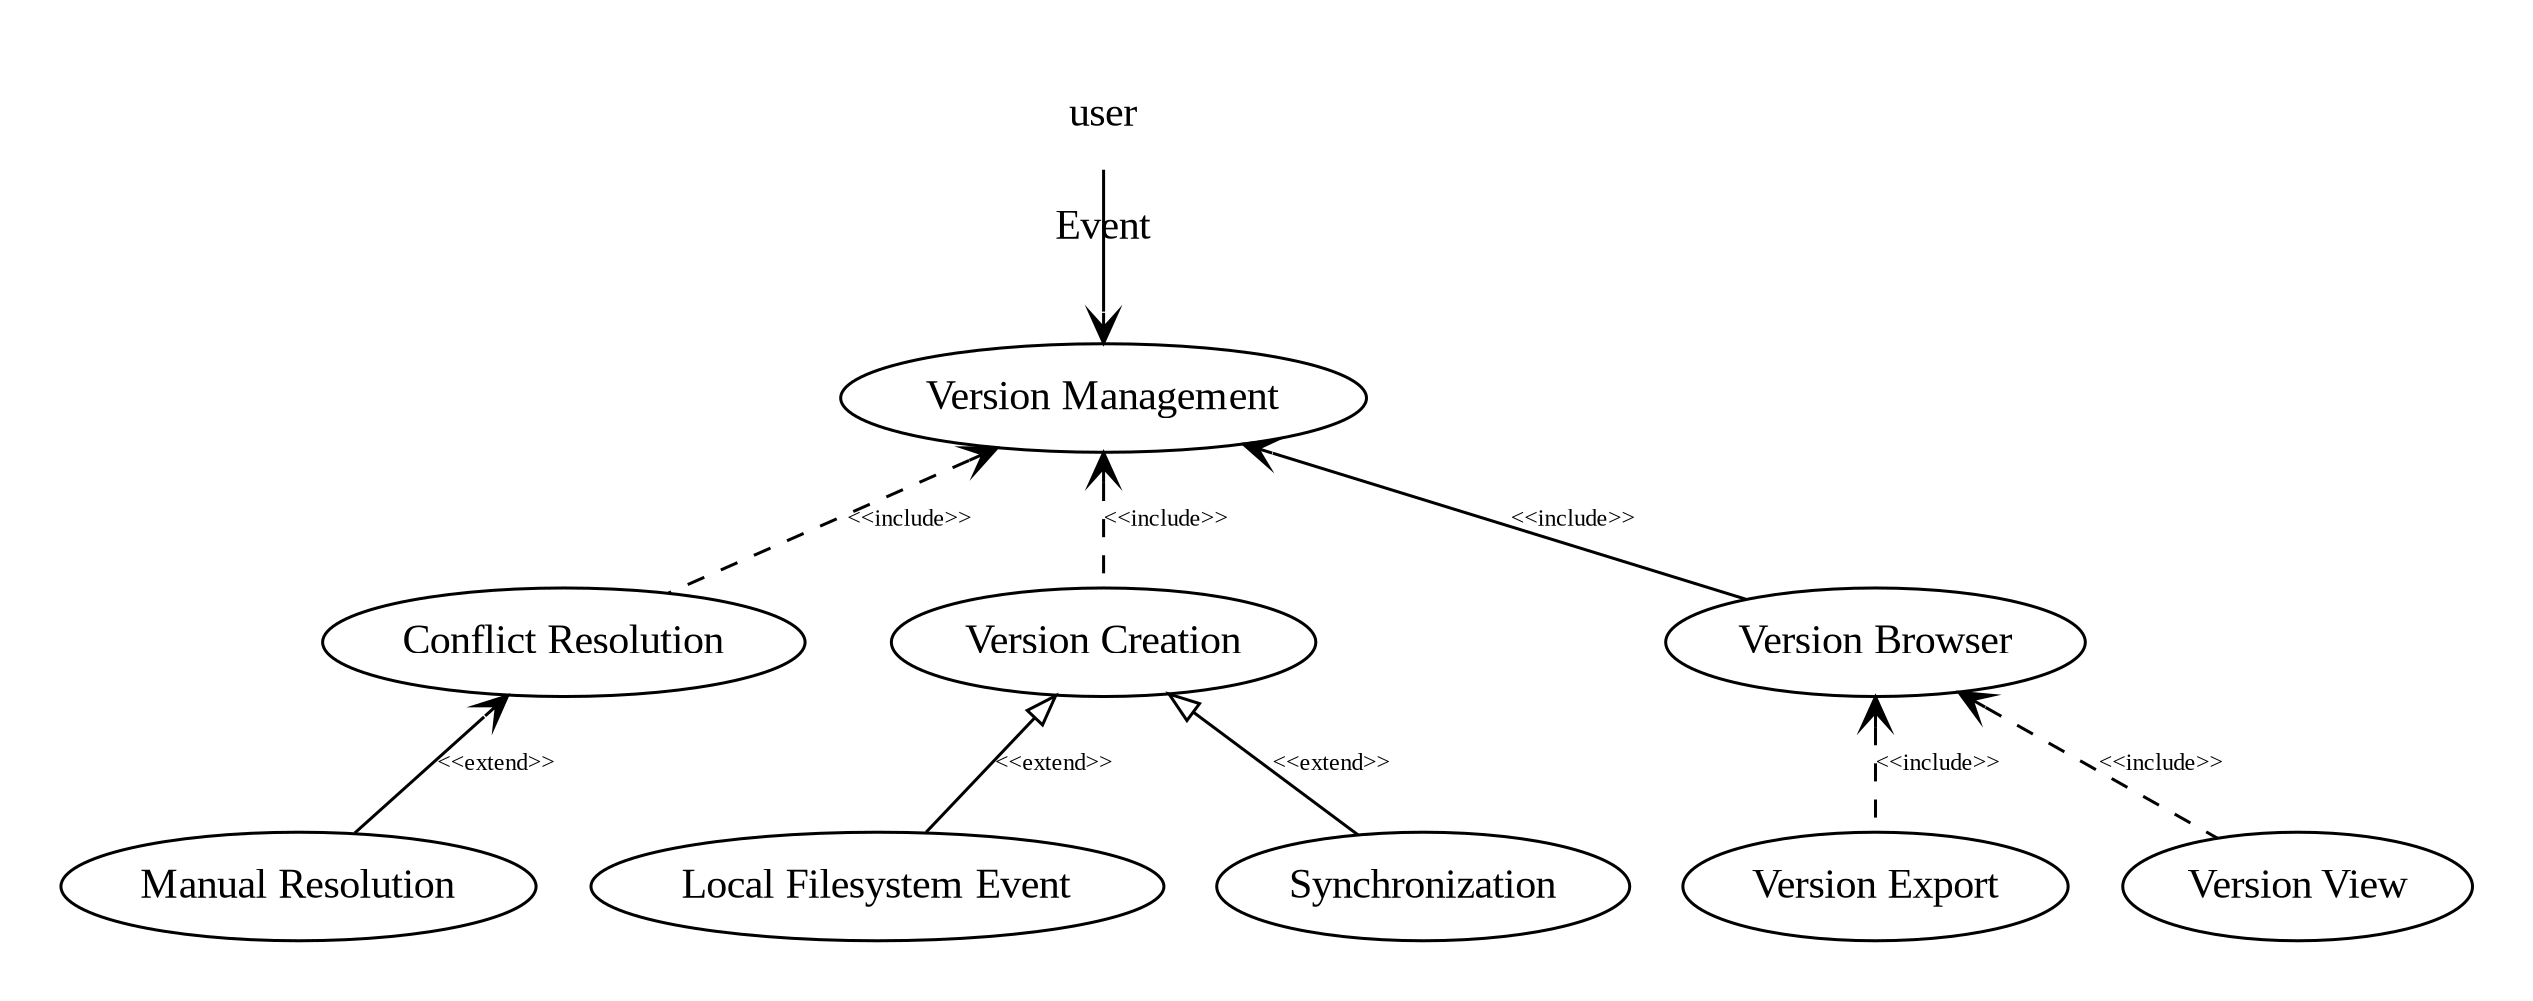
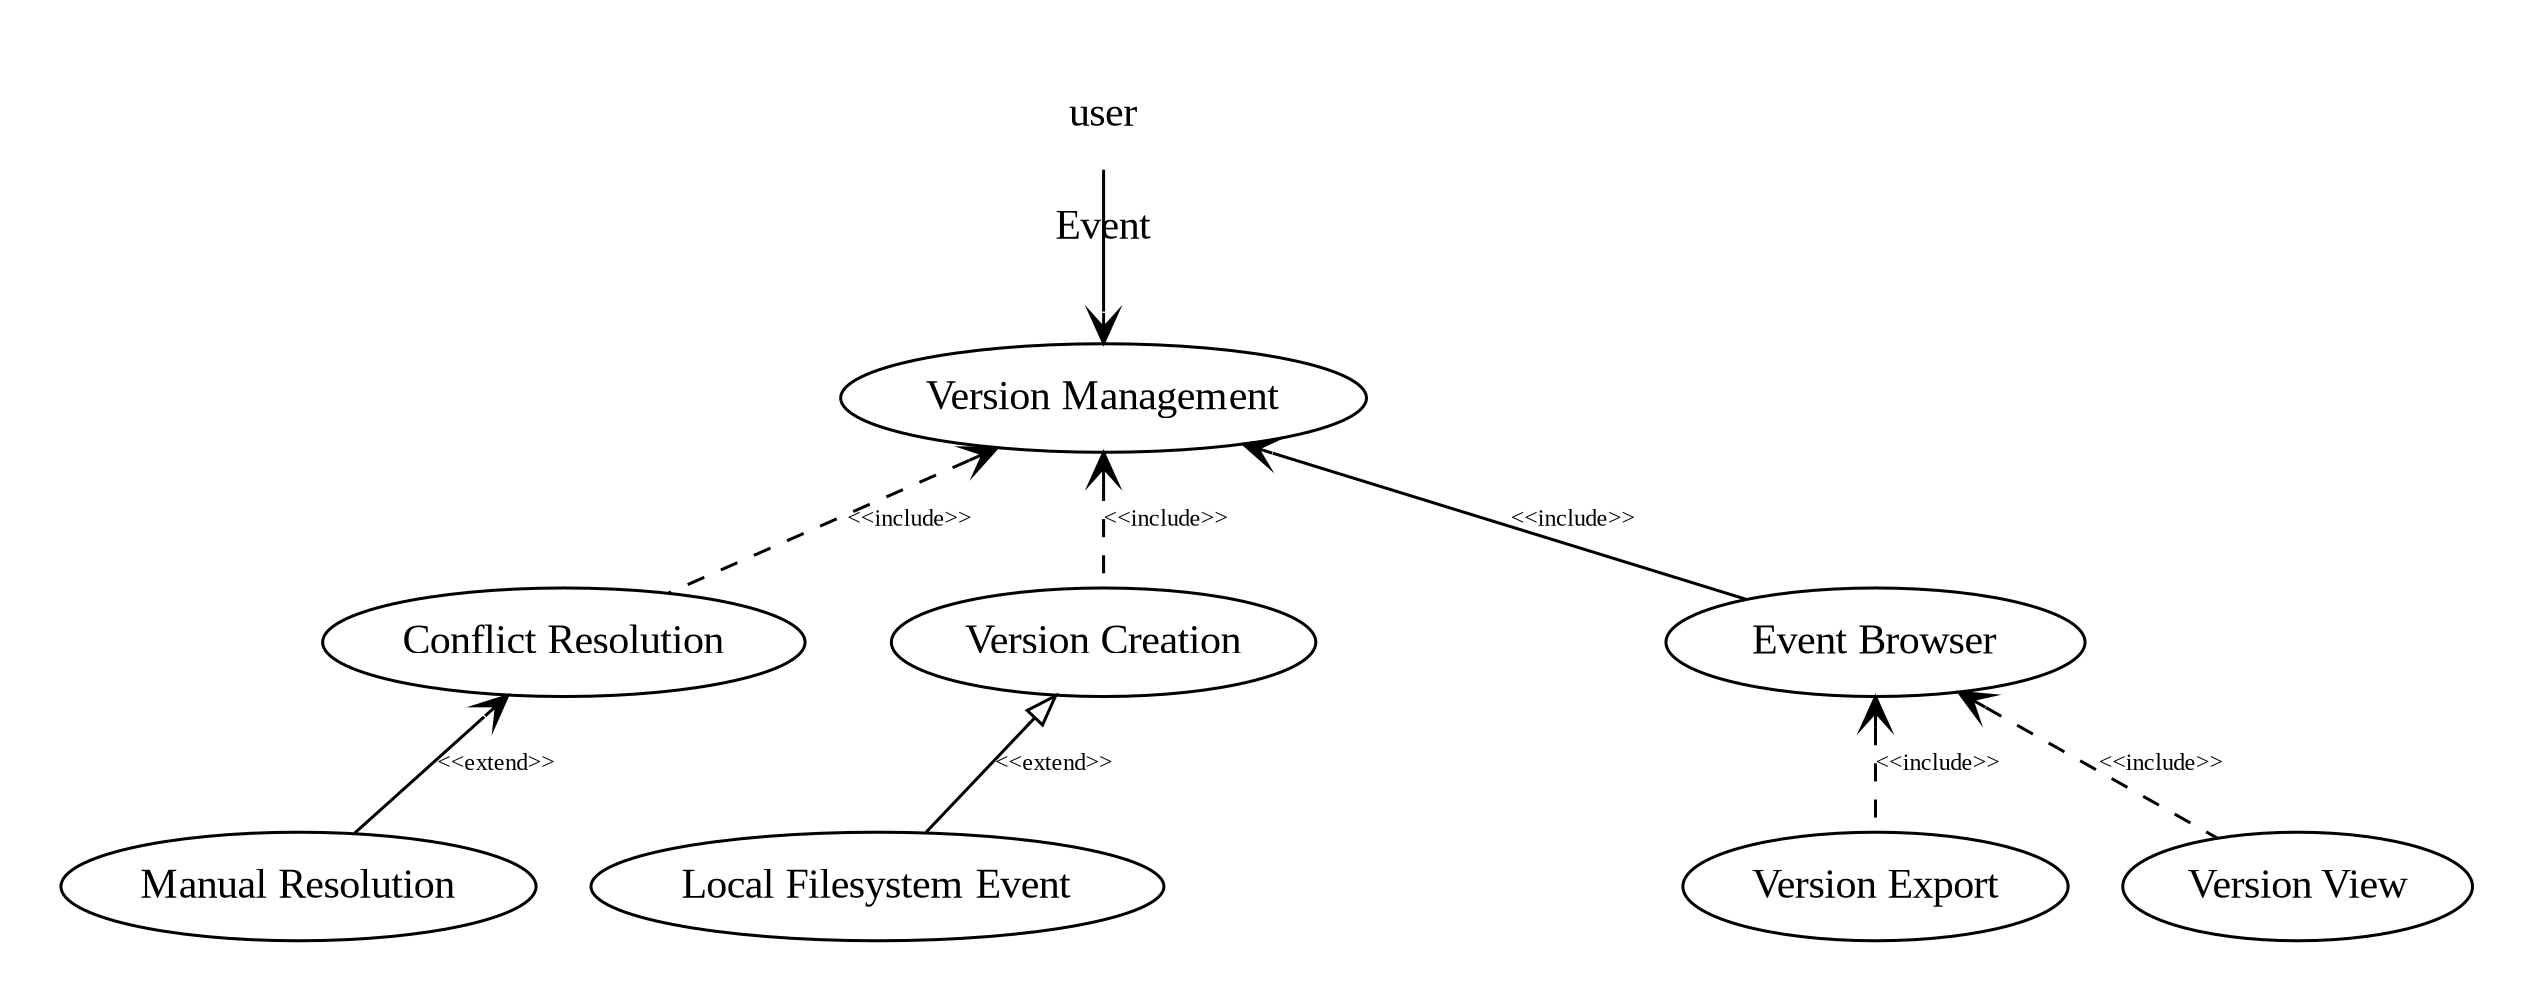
node "Version Browser": label "Version Browser" -> "Event Browser"
node "Synchronization": removed
